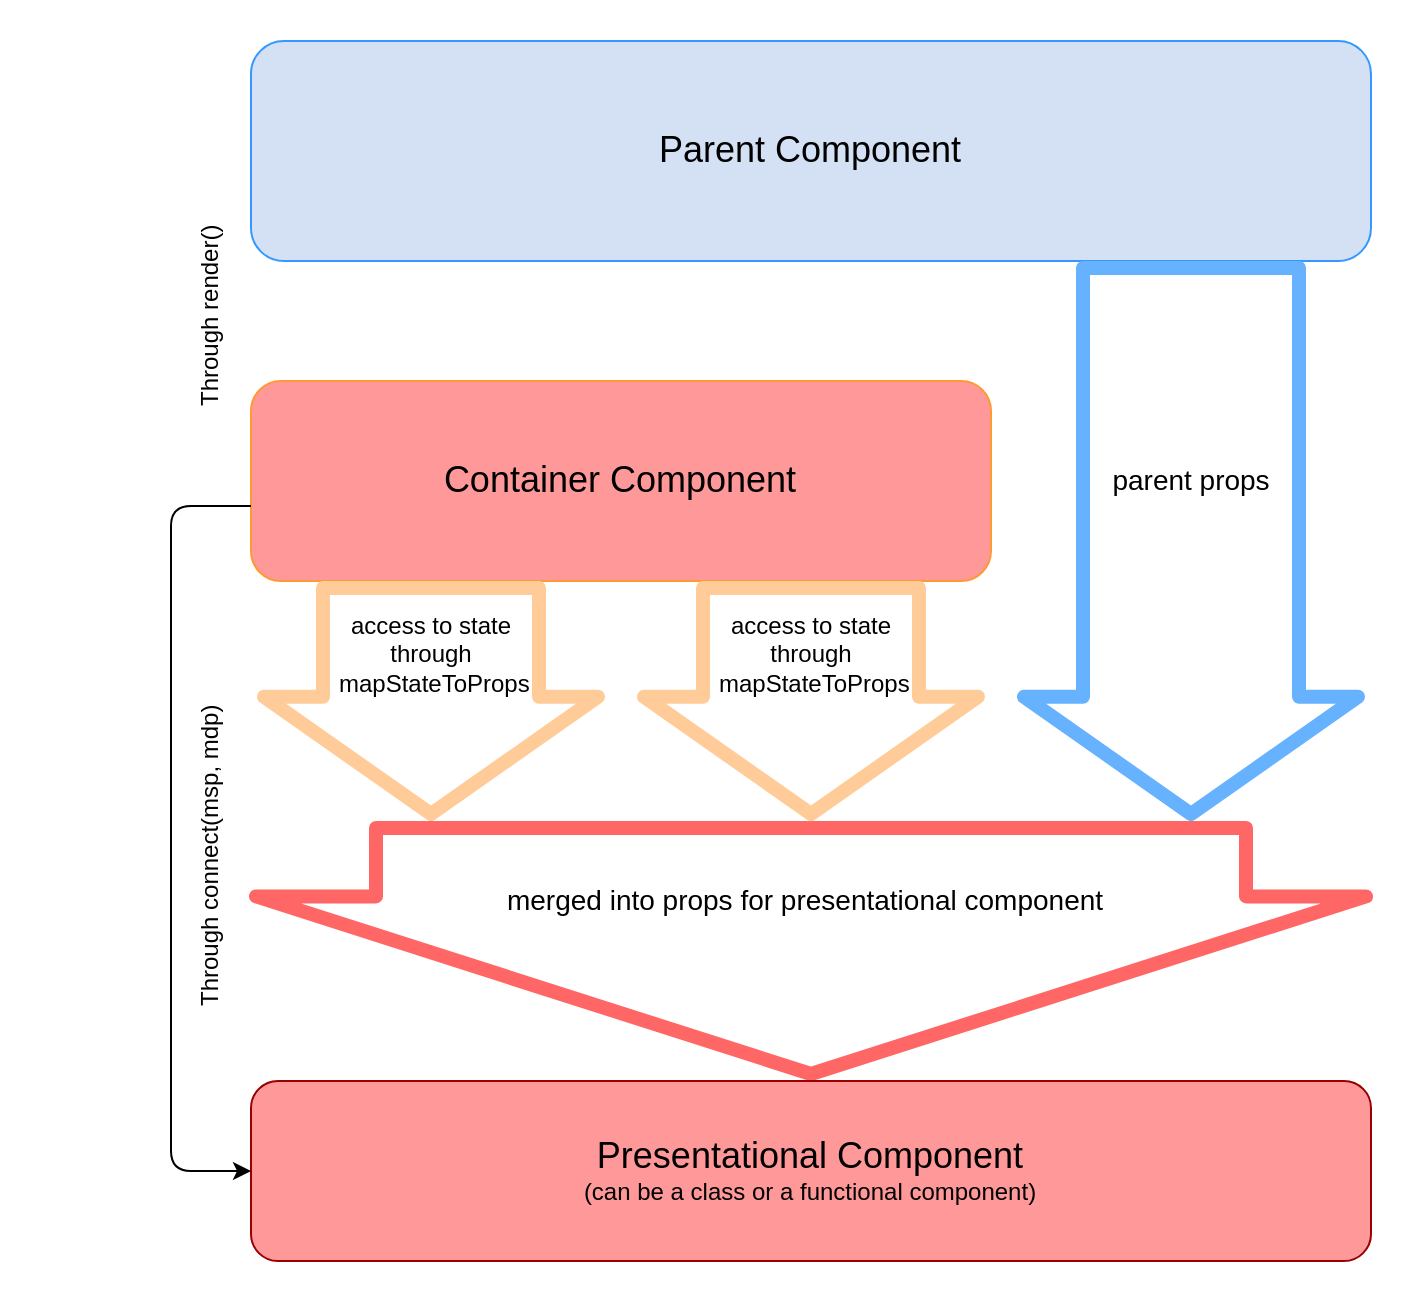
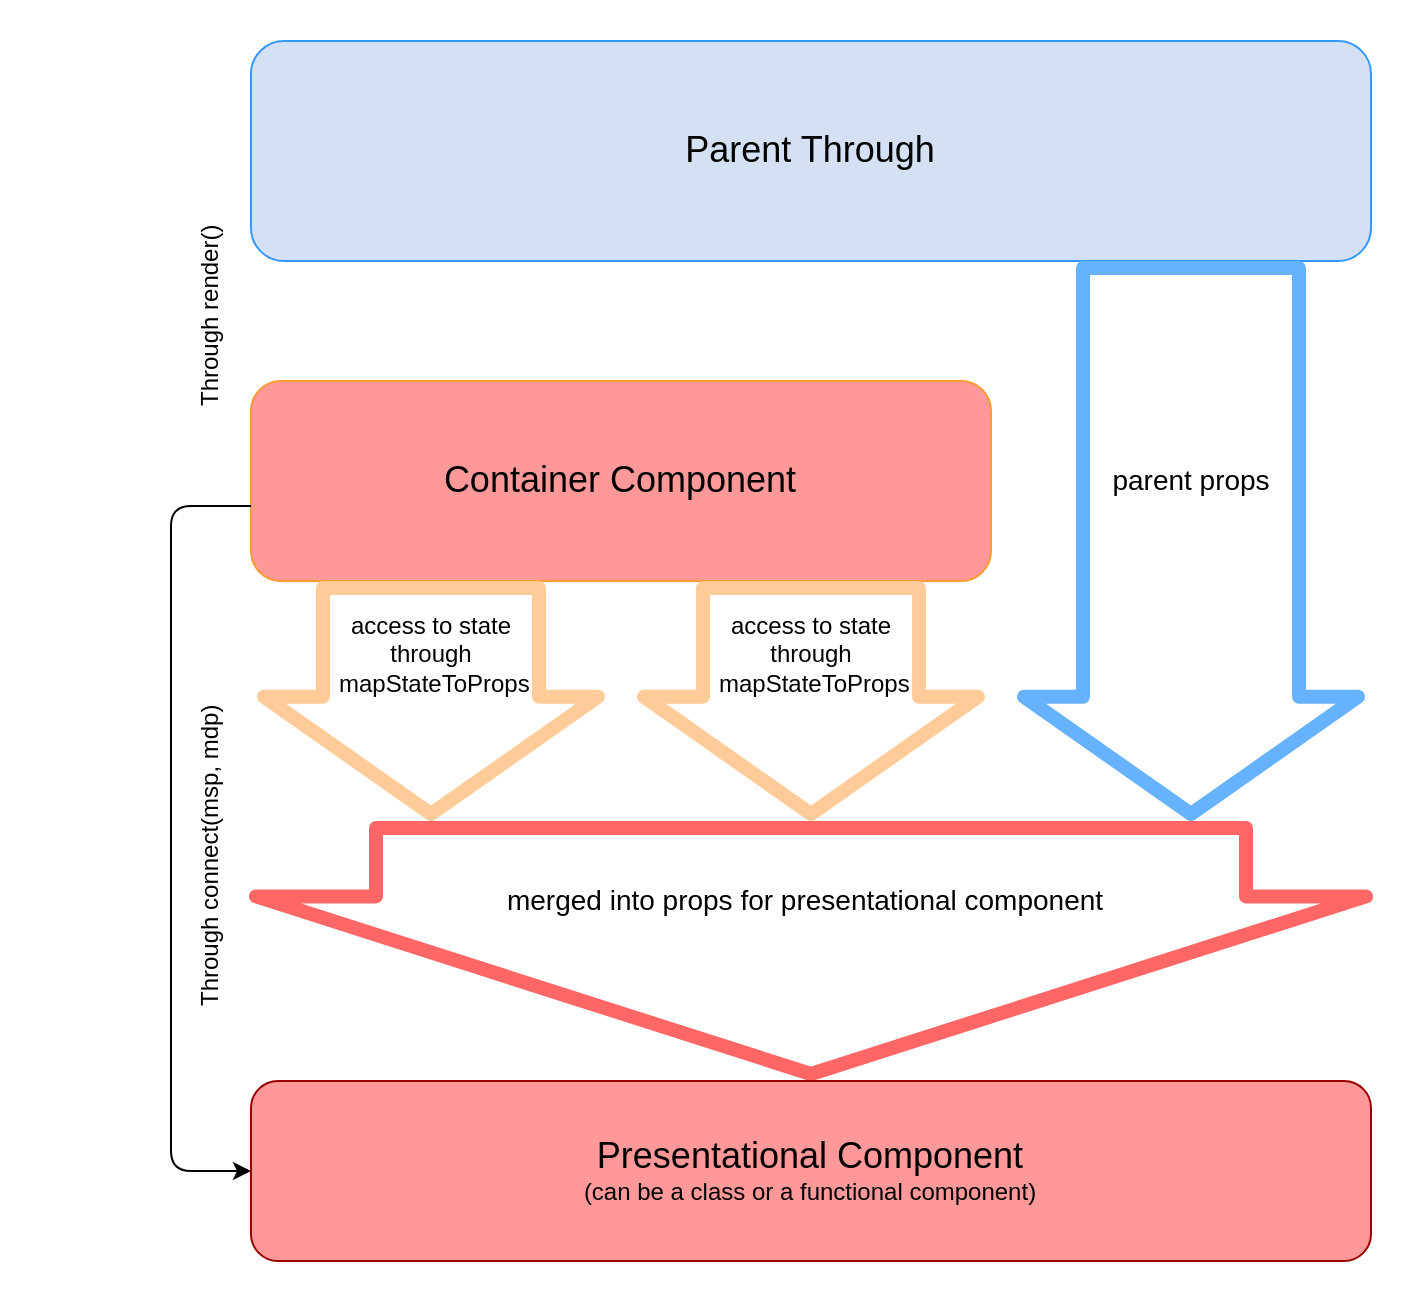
node "Parent Component": label "Parent Component" -> "Parent Through"
